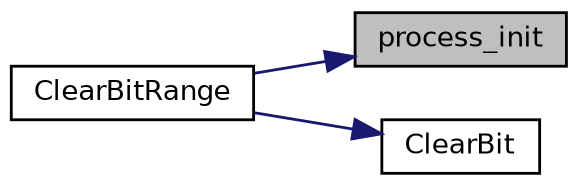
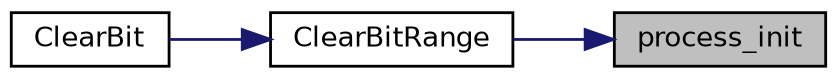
edge "ClearBitRange" -> "ClearBit": reversed
